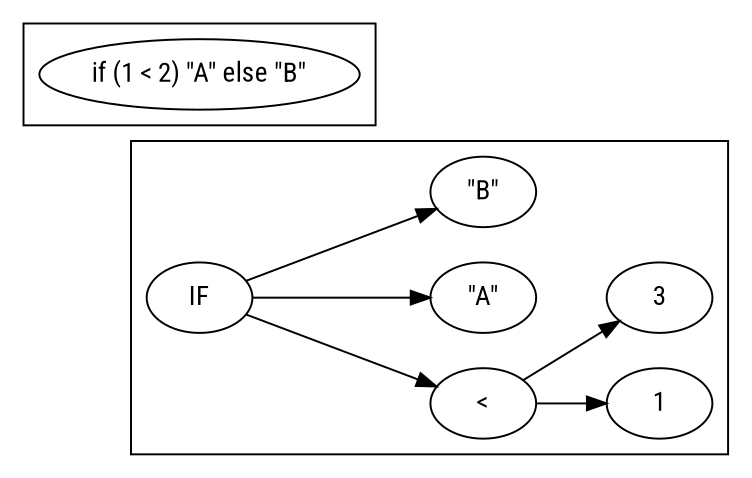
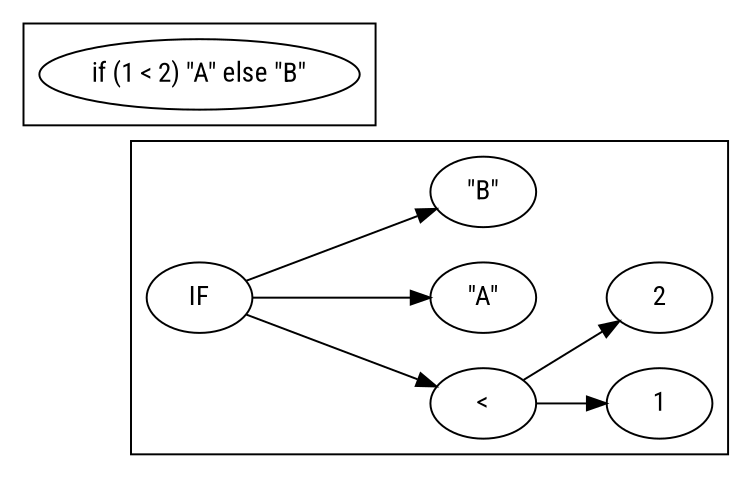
node "3": label "3" -> "2"
